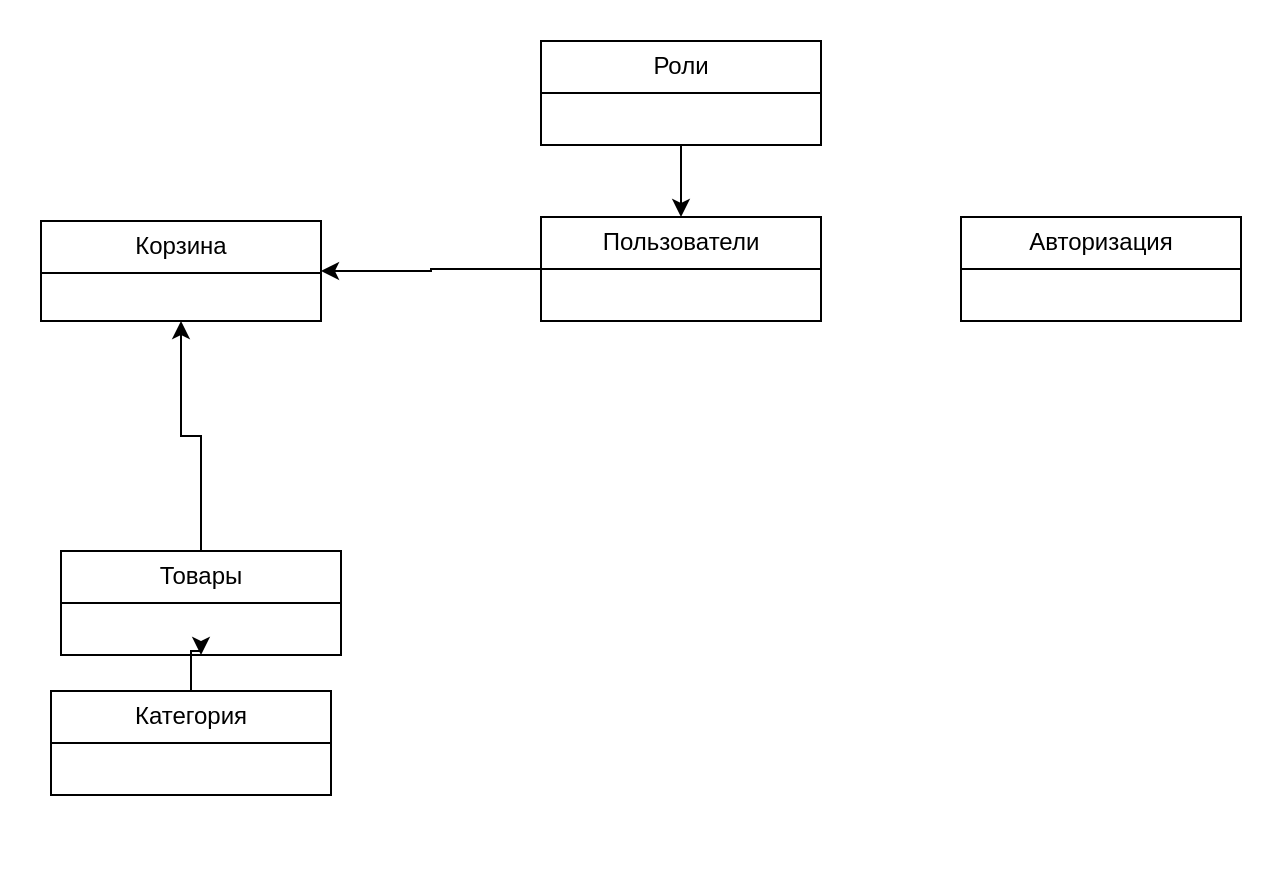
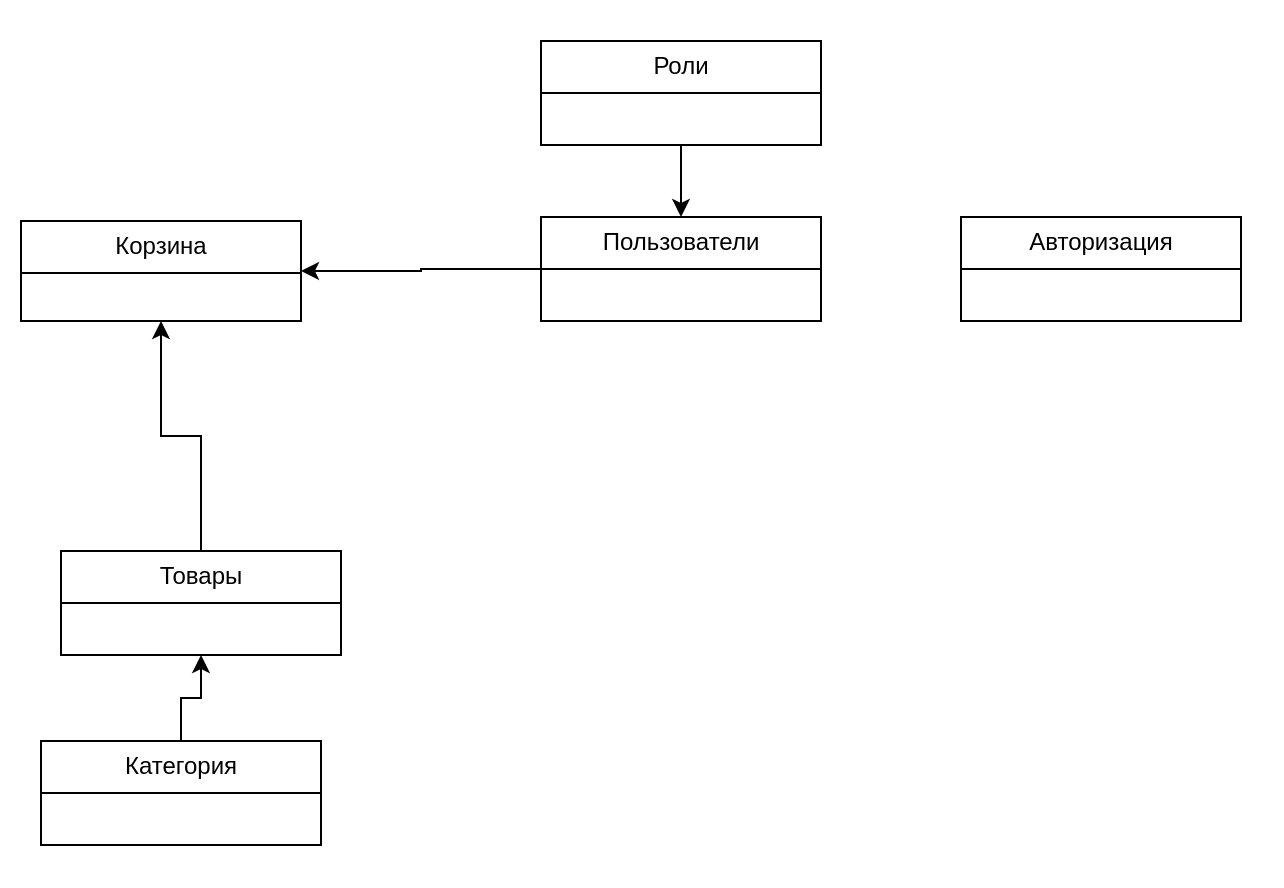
node "Корзина": moved (181, 271) -> (161, 271)
node "Категория": moved (191, 743) -> (181, 793)
